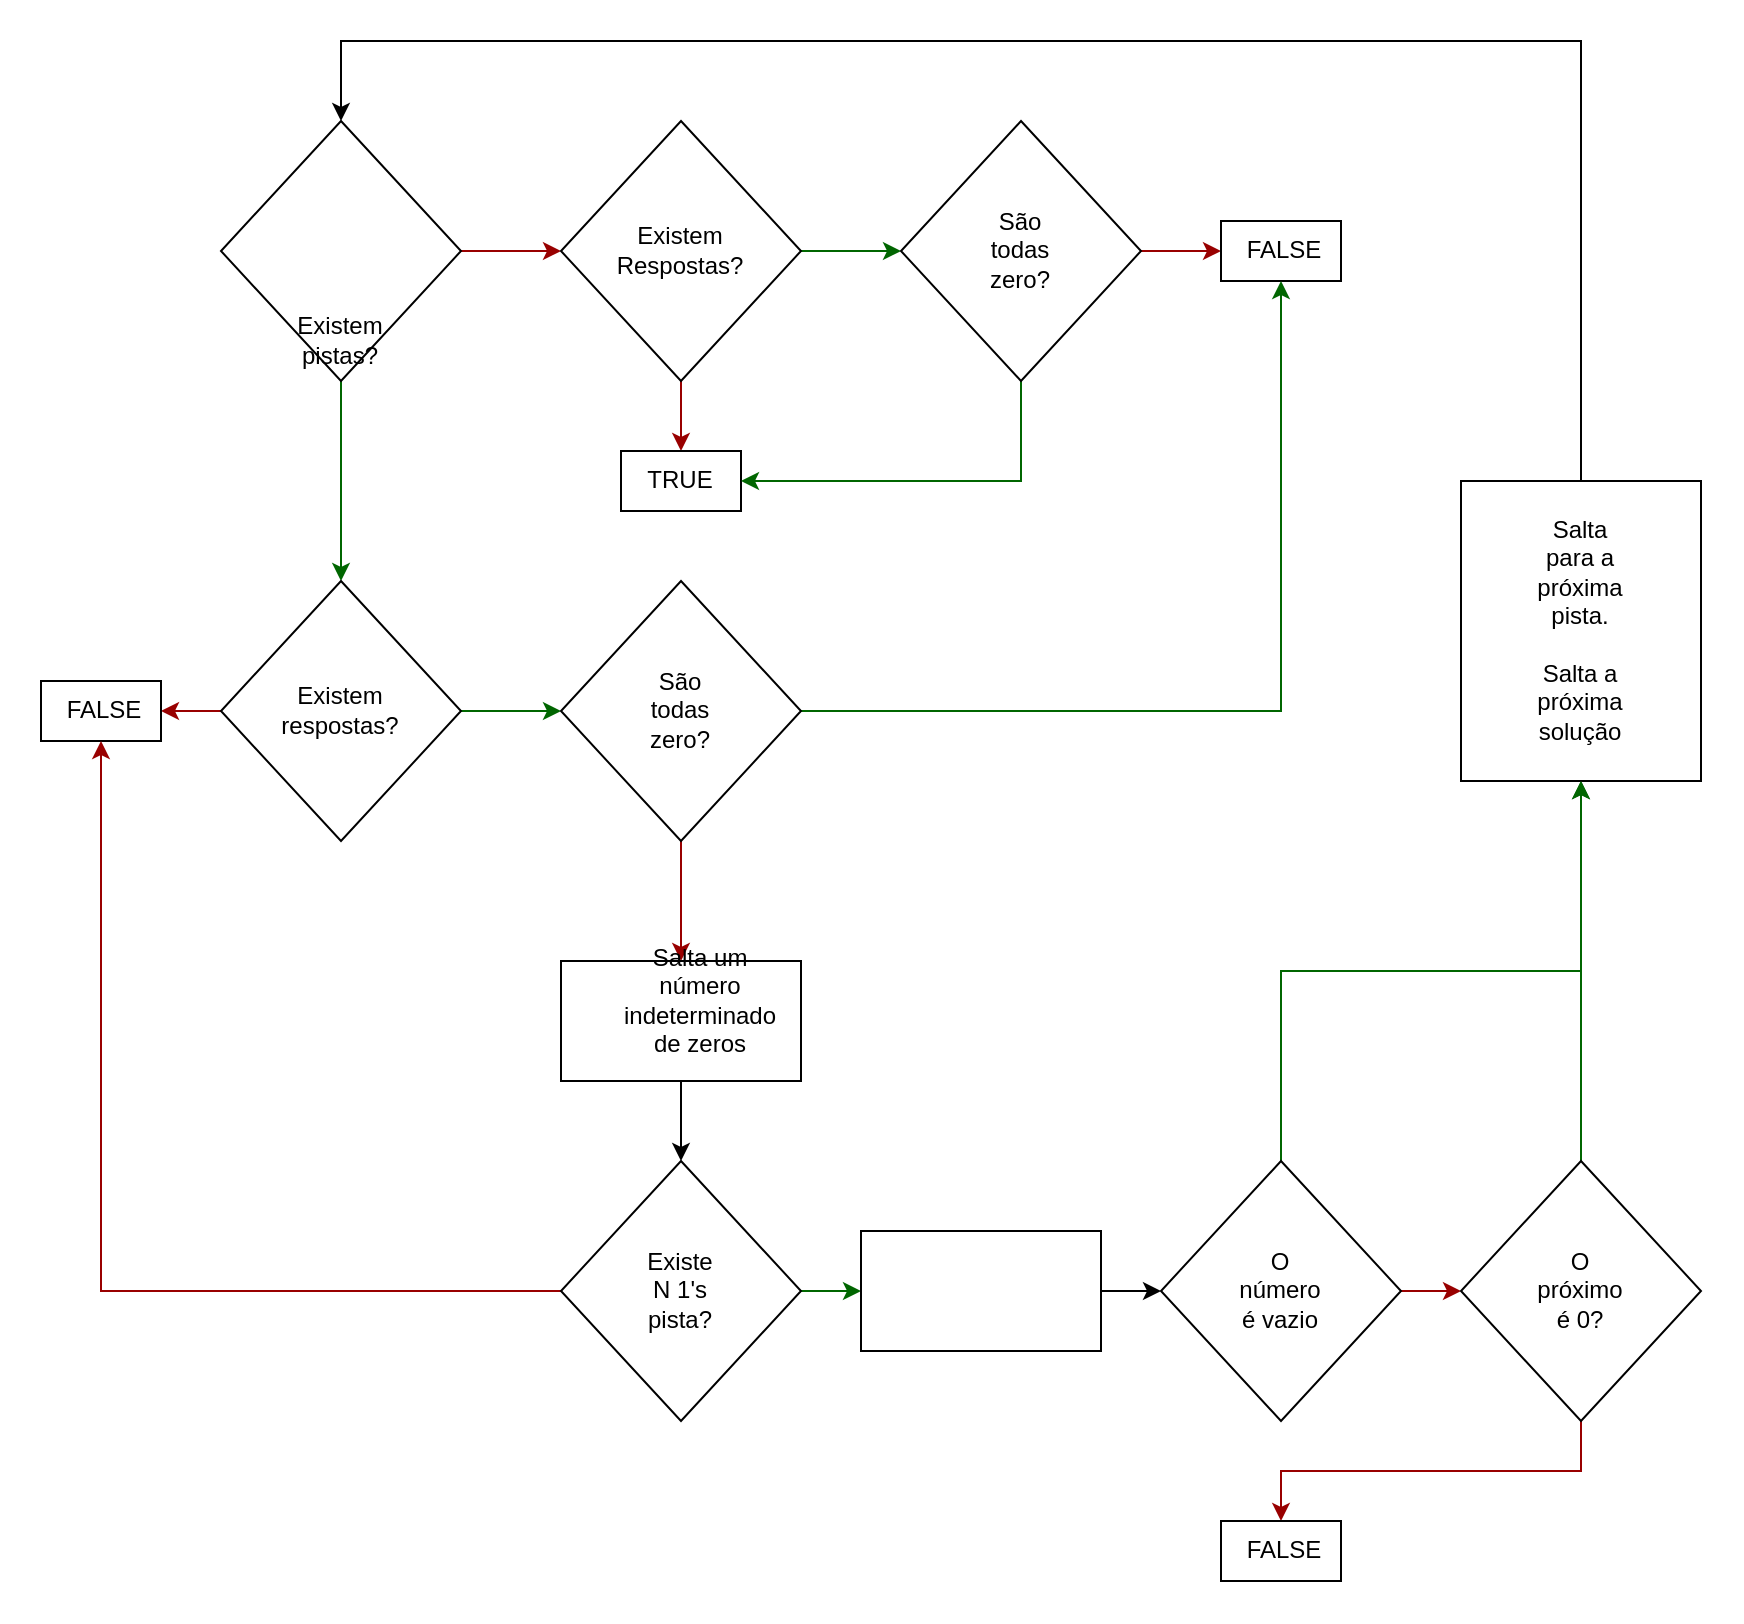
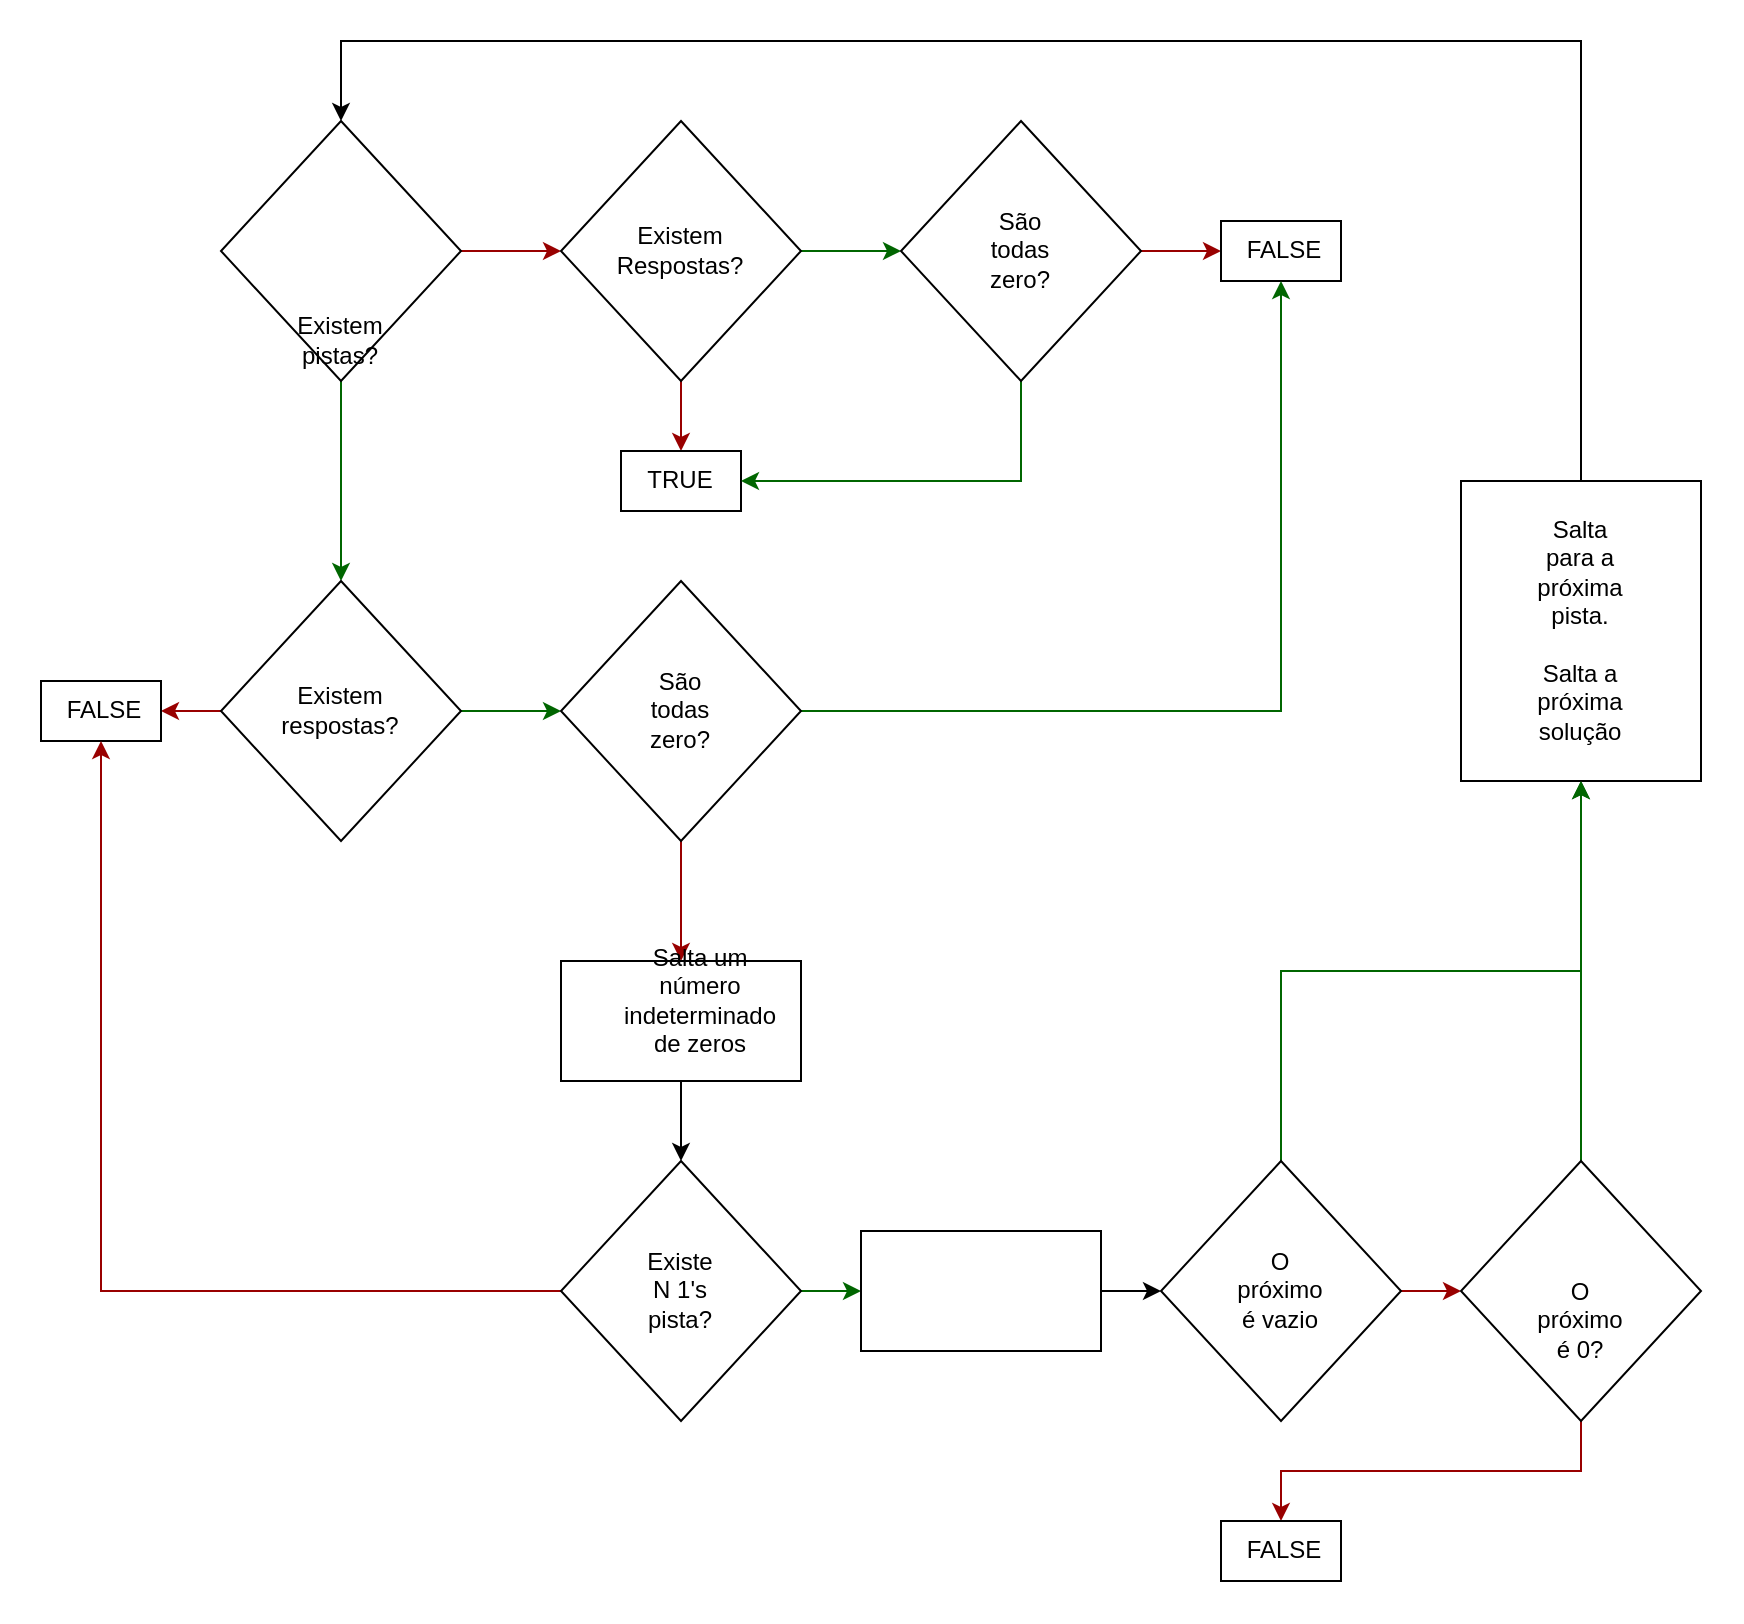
node "O número é vazio": label "O número é vazio" -> "O próximo é vazio"
node "O próximo é 0?": moved (1581, 1291) -> (1581, 1321)
